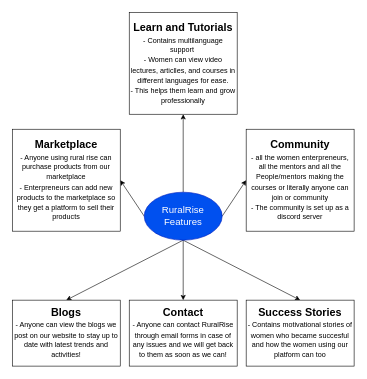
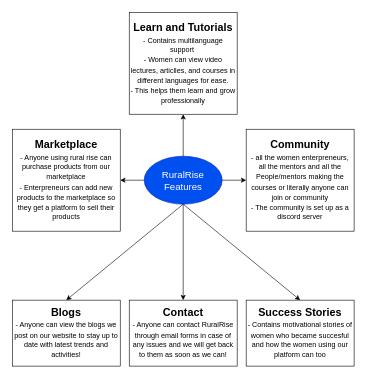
node "RuralRise Features": moved (183, 216) -> (183, 180)
